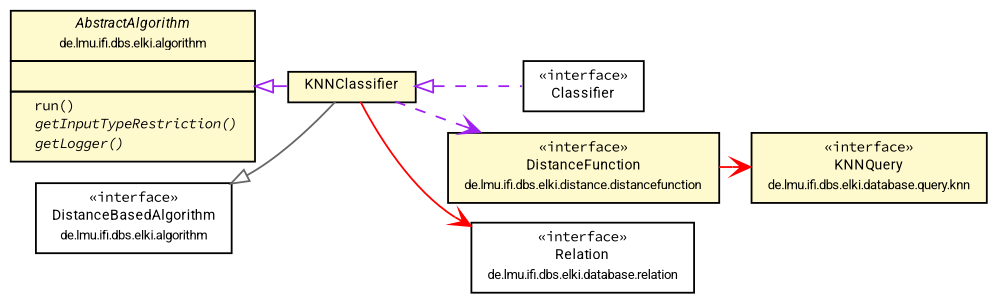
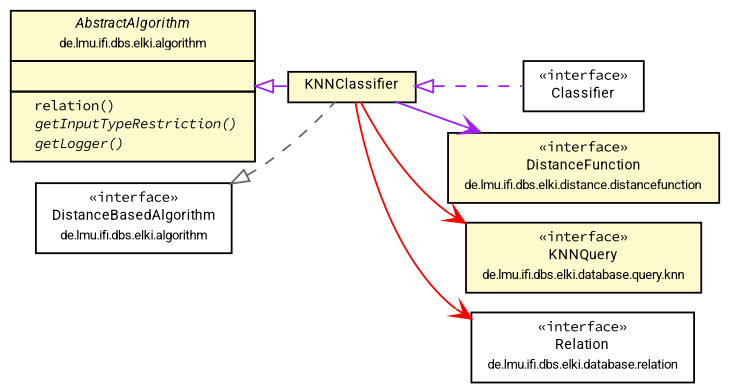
node "AbstractAlgorithm": text "run()" -> "relation()"
edge "KNNClassifier" -> "DistanceFunction": style dashed -> solid
edge "KNNClassifier" -> "DistanceBasedAlgorithm": style solid -> dashed
edge "DistanceFunction" -> "KNNQuery": now "KNNClassifier" -> "KNNQuery"
